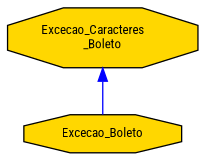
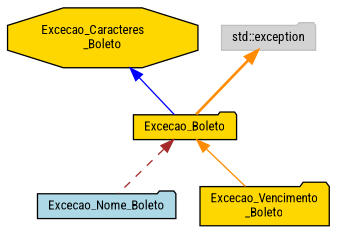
node "std::exception": added
node "Excecao_Boleto": shape octagon -> folder
node "Excecao_Nome_Boleto": added
node "Excecao_Vencimento _Boleto": added
